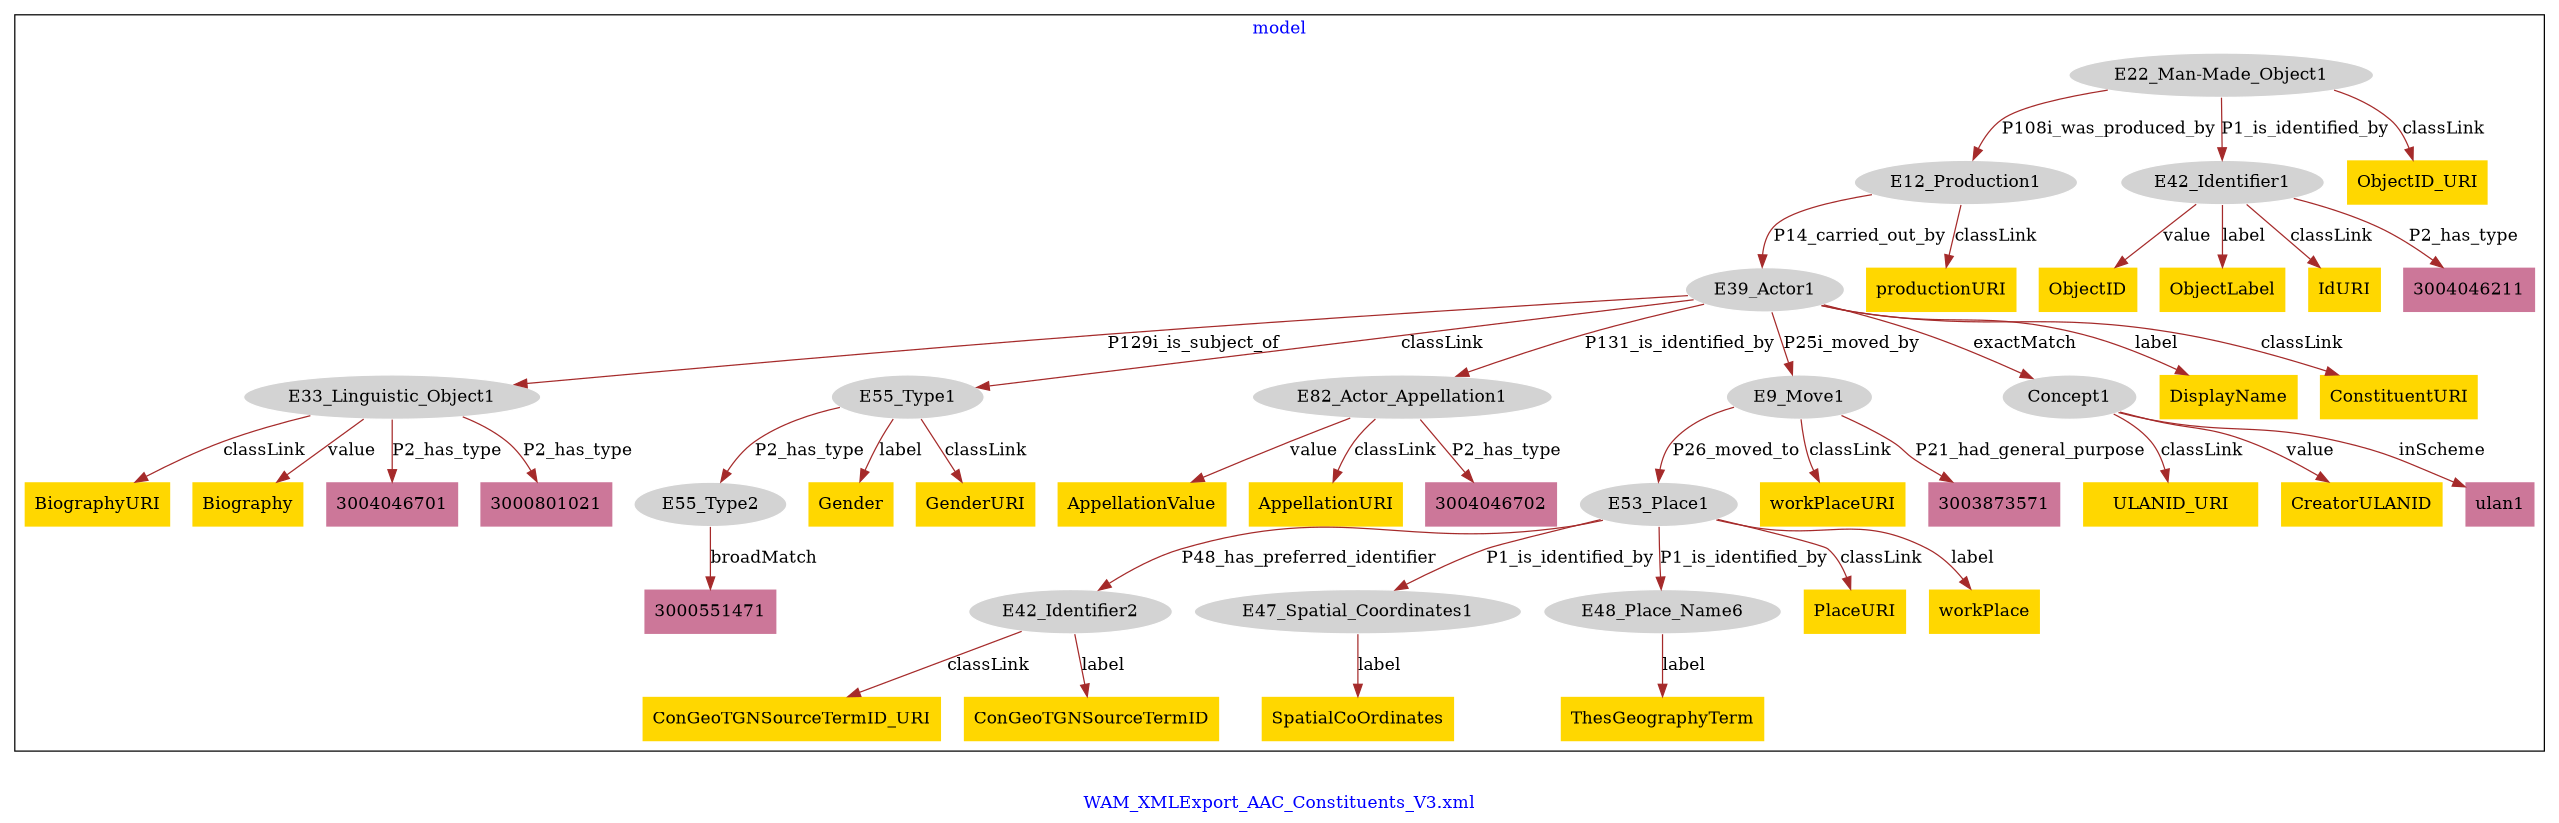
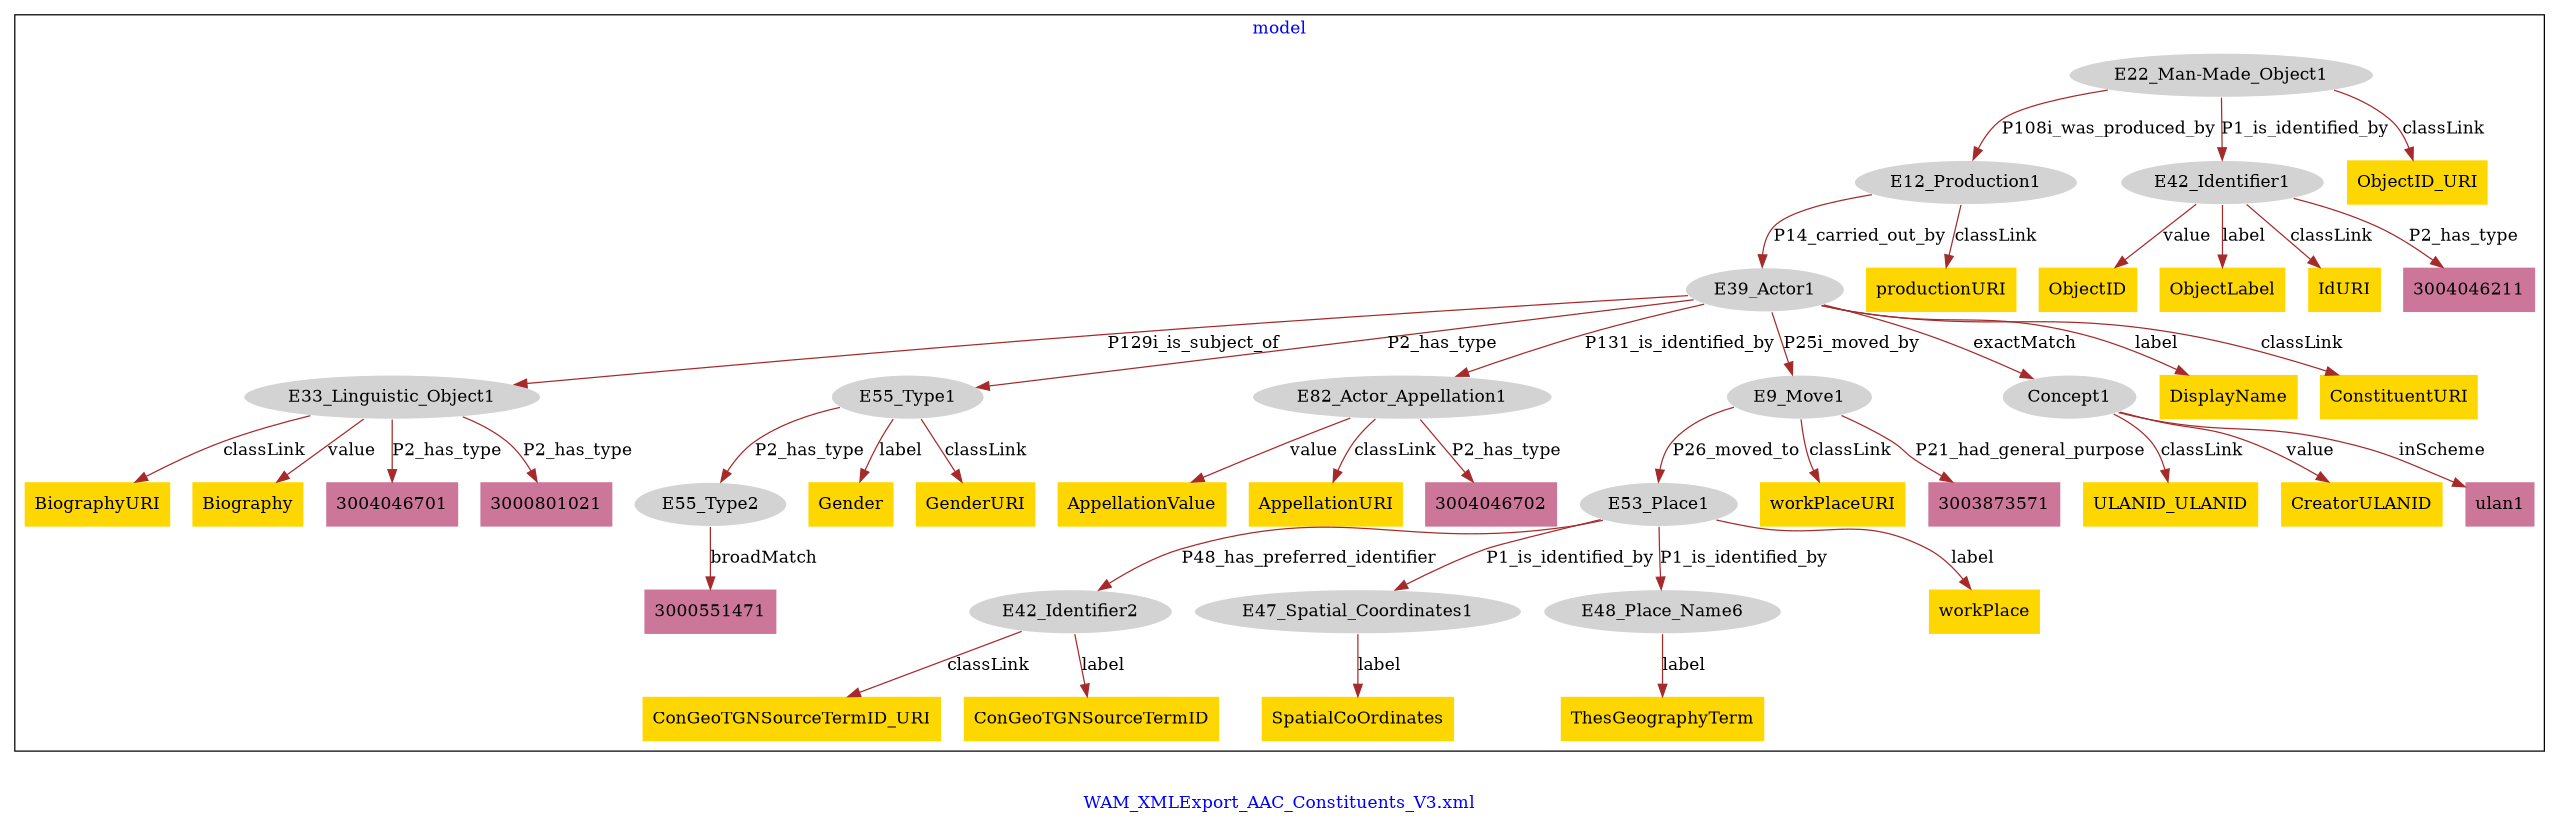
edge "E39_Actor1" -> "E55_Type1": label "classLink" -> "P2_has_type"
node "ULANID_URI": label "ULANID_URI" -> "ULANID_ULANID"
node "PlaceURI": removed
